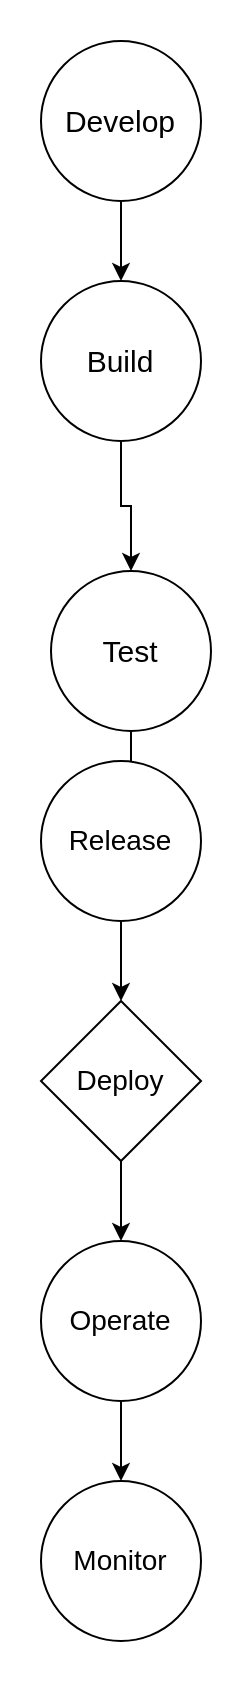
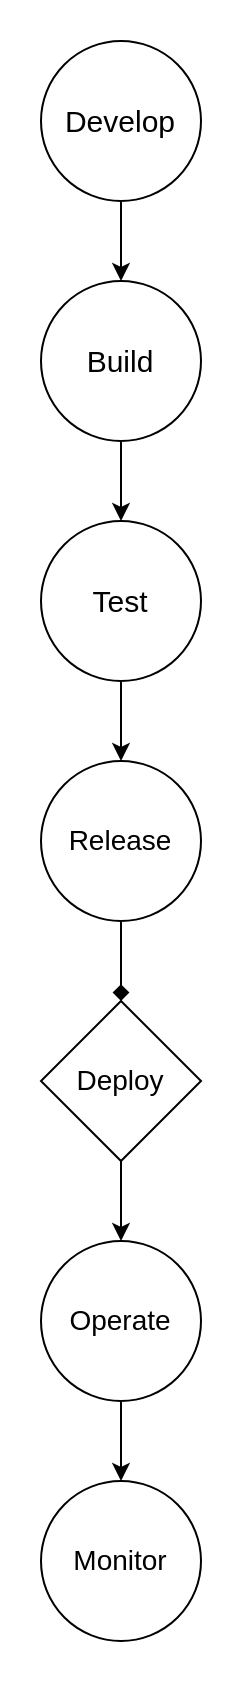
node "Test": moved (131, 651) -> (121, 601)
edge "Release" -> "Deploy": arrowhead classic -> diamond
